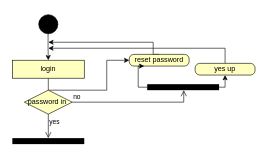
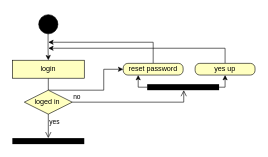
node "reset password": moved (159, 60) -> (153, 69)
node "password in": label "password in" -> "loged in"
